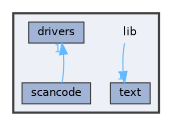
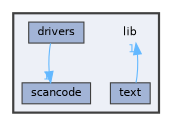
edge "lib" -> "text": reversed
edge "scancode" -> "drivers": reversed
